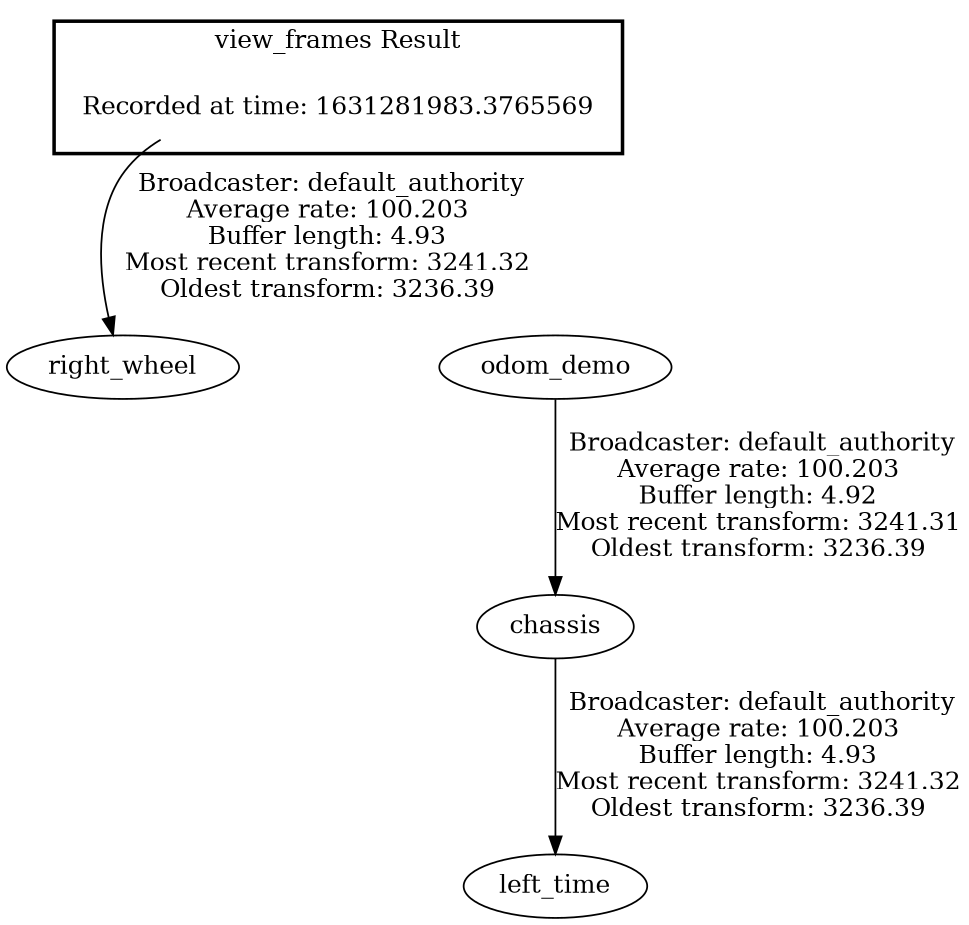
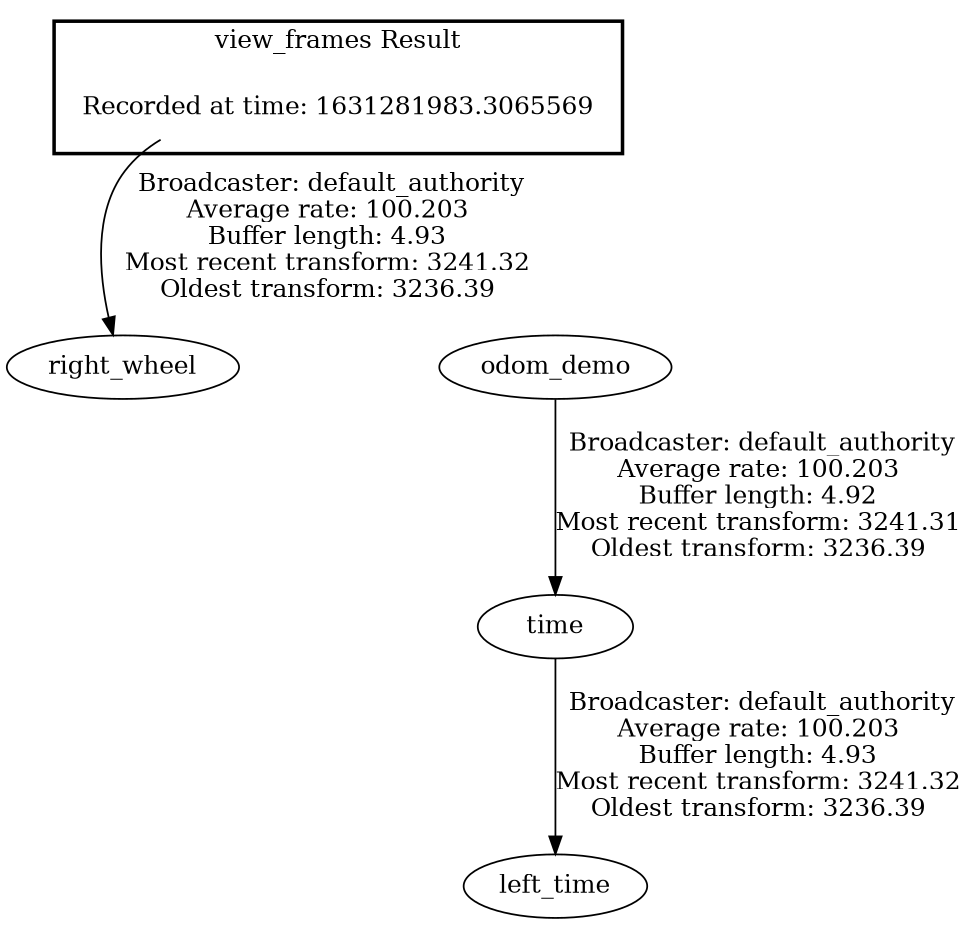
node "Recorded at time: 1631281983.3765569": label "Recorded at time: 1631281983.3765569" -> "Recorded at time: 1631281983.3065569"
node "chassis": label "chassis" -> "time"
